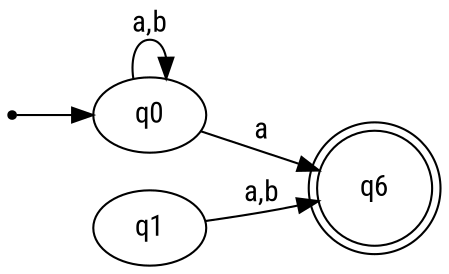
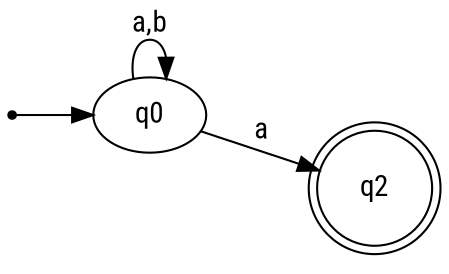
node "q6": label "q6" -> "q2"
node "q1": removed
